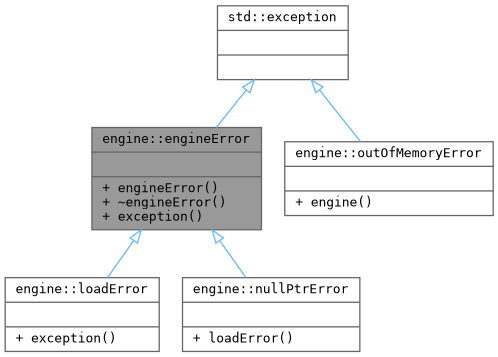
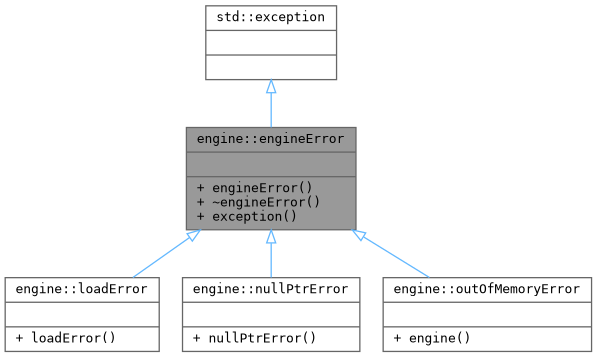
edge "engine::outOfMemoryError" -> "std::exception": now "engine::outOfMemoryError" -> "engine::engineError"
node "engine::loadError": text "+ exception()" -> "+ loadError()"
node "engine::nullPtrError": text "+ loadError()" -> "+ nullPtrError()"
